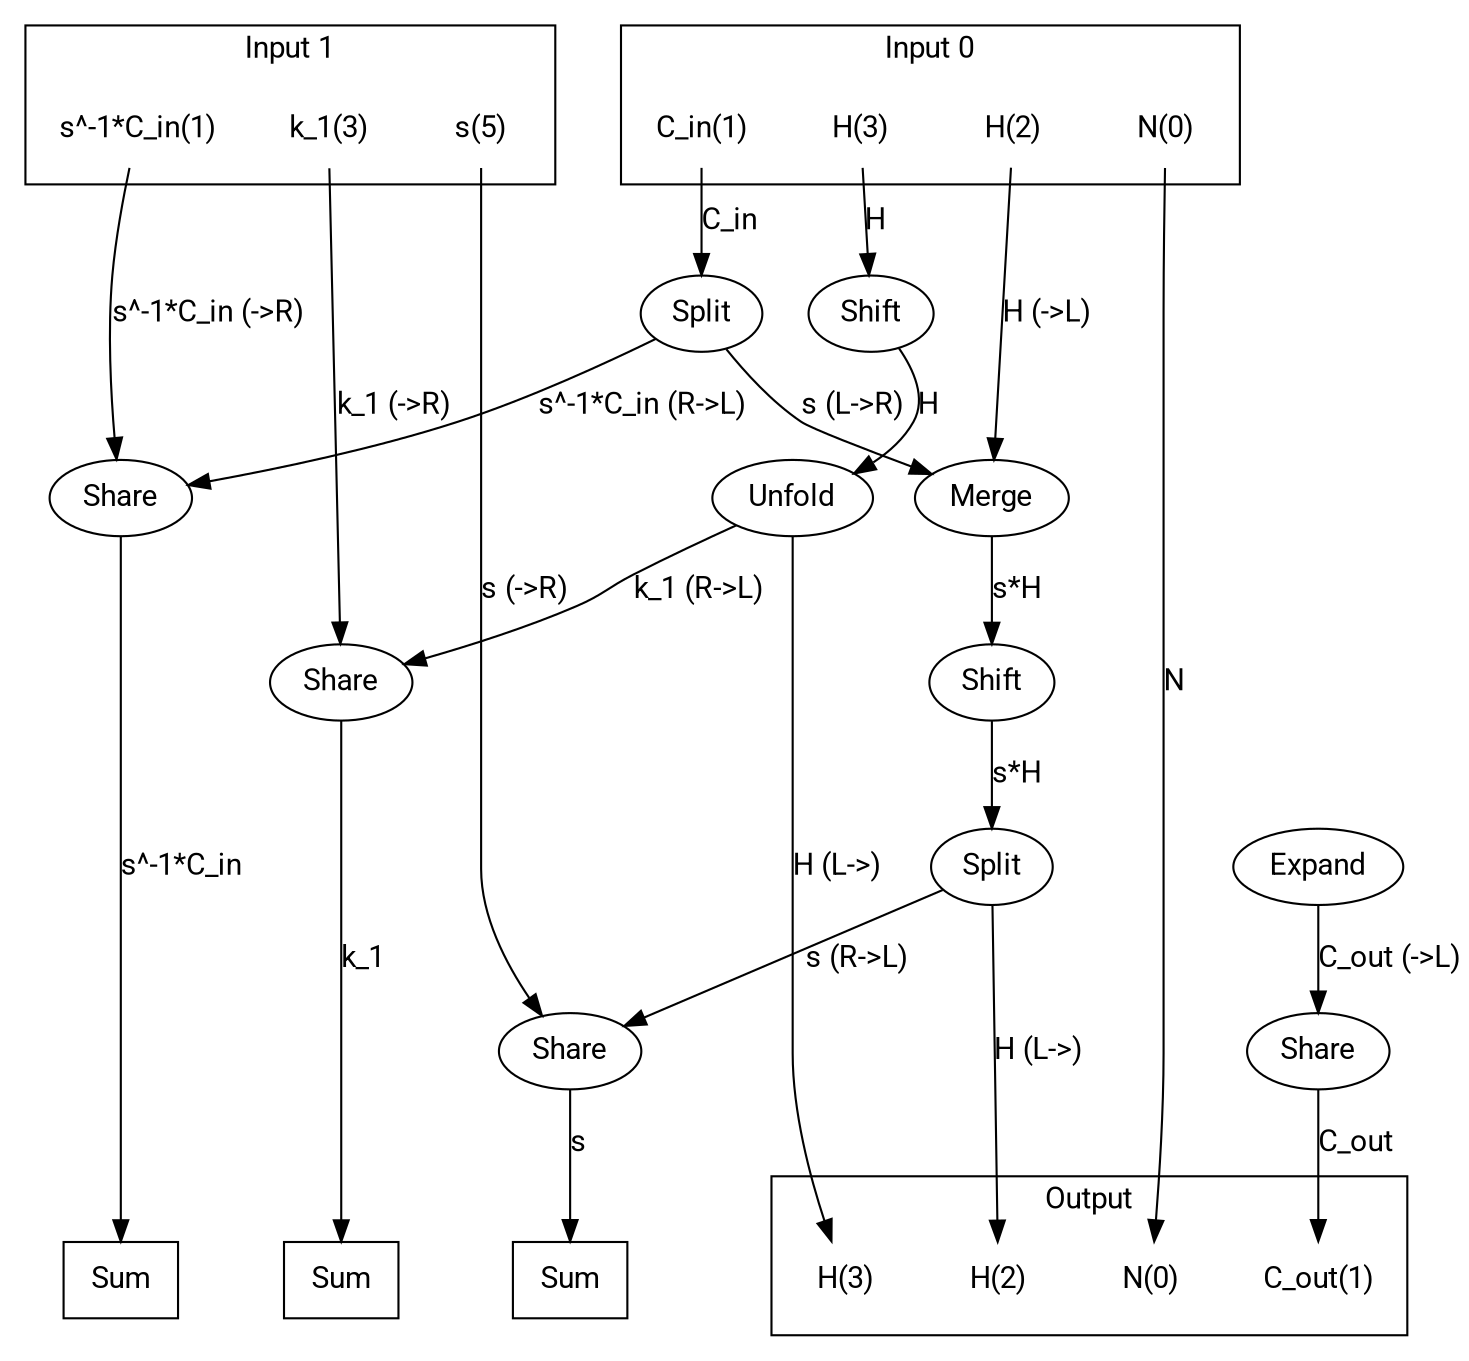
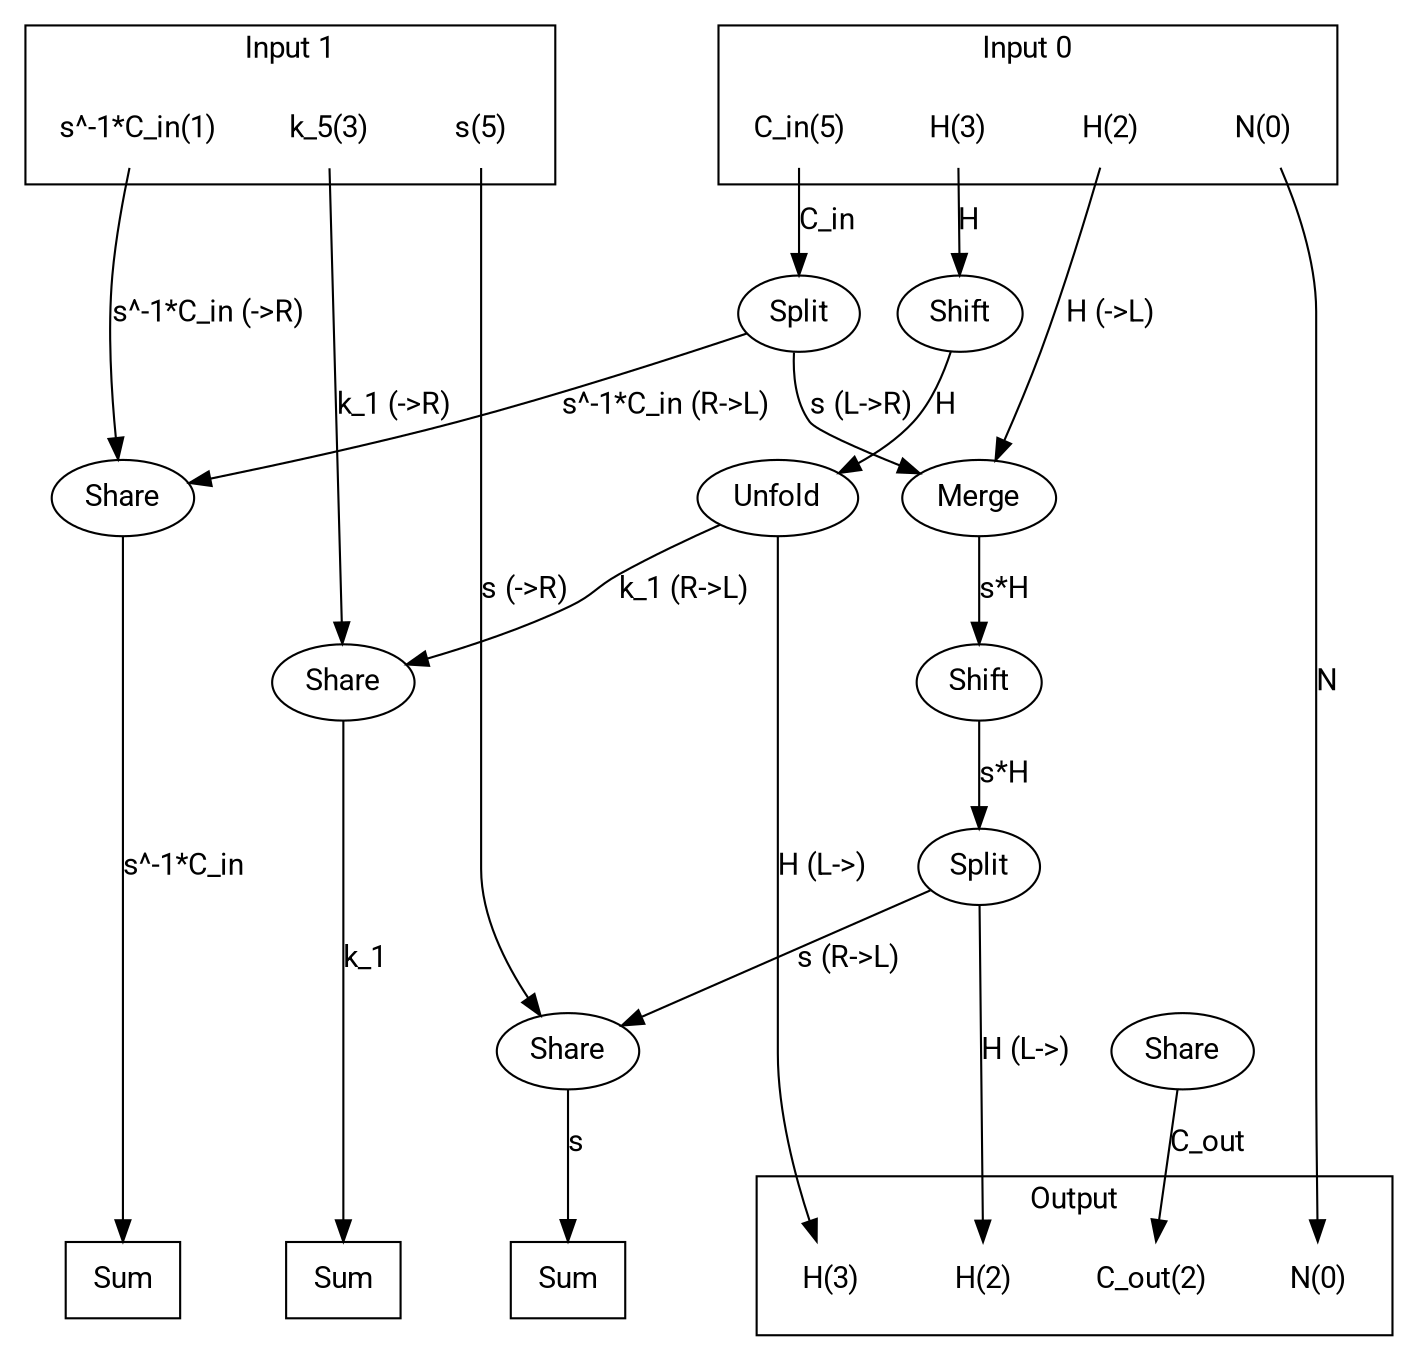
node "k_1(3)": label "k_1(3)" -> "k_5(3)"
node "C_in(1)": label "C_in(1)" -> "C_in(5)"
node "Expand": removed
node "C_out(1)": label "C_out(1)" -> "C_out(2)"
